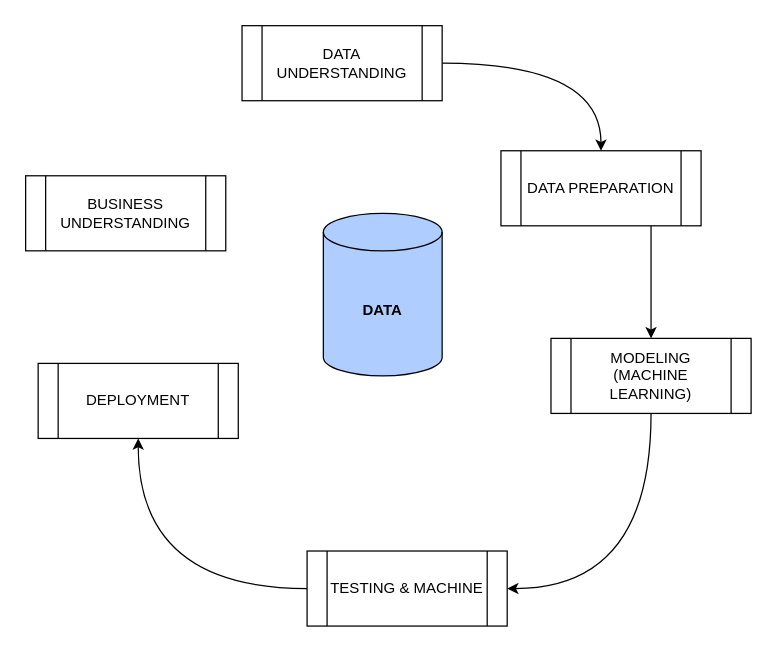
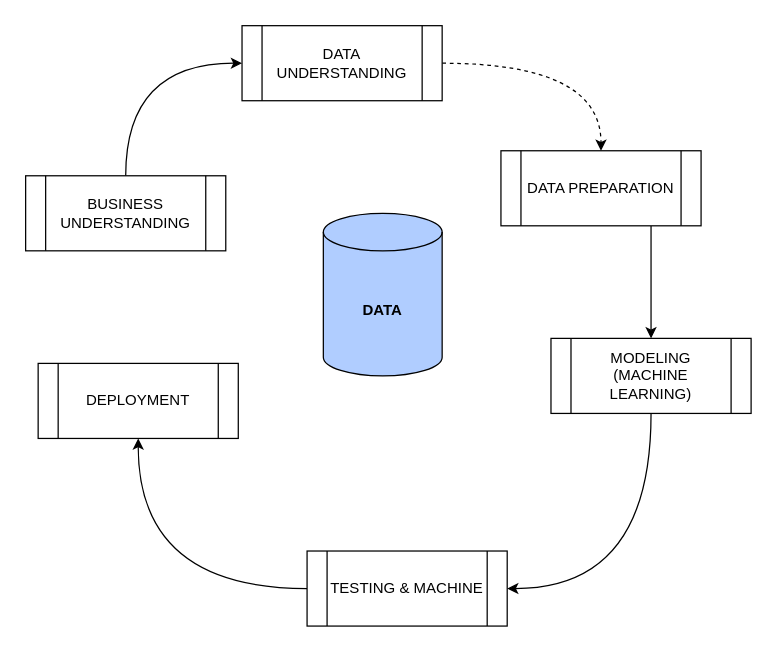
edge "DATA UNDERSTANDING" -> "DATA PREPARATION": style solid -> dashed
edge "BUSINESS UNDERSTANDING" -> "DATA UNDERSTANDING": added
